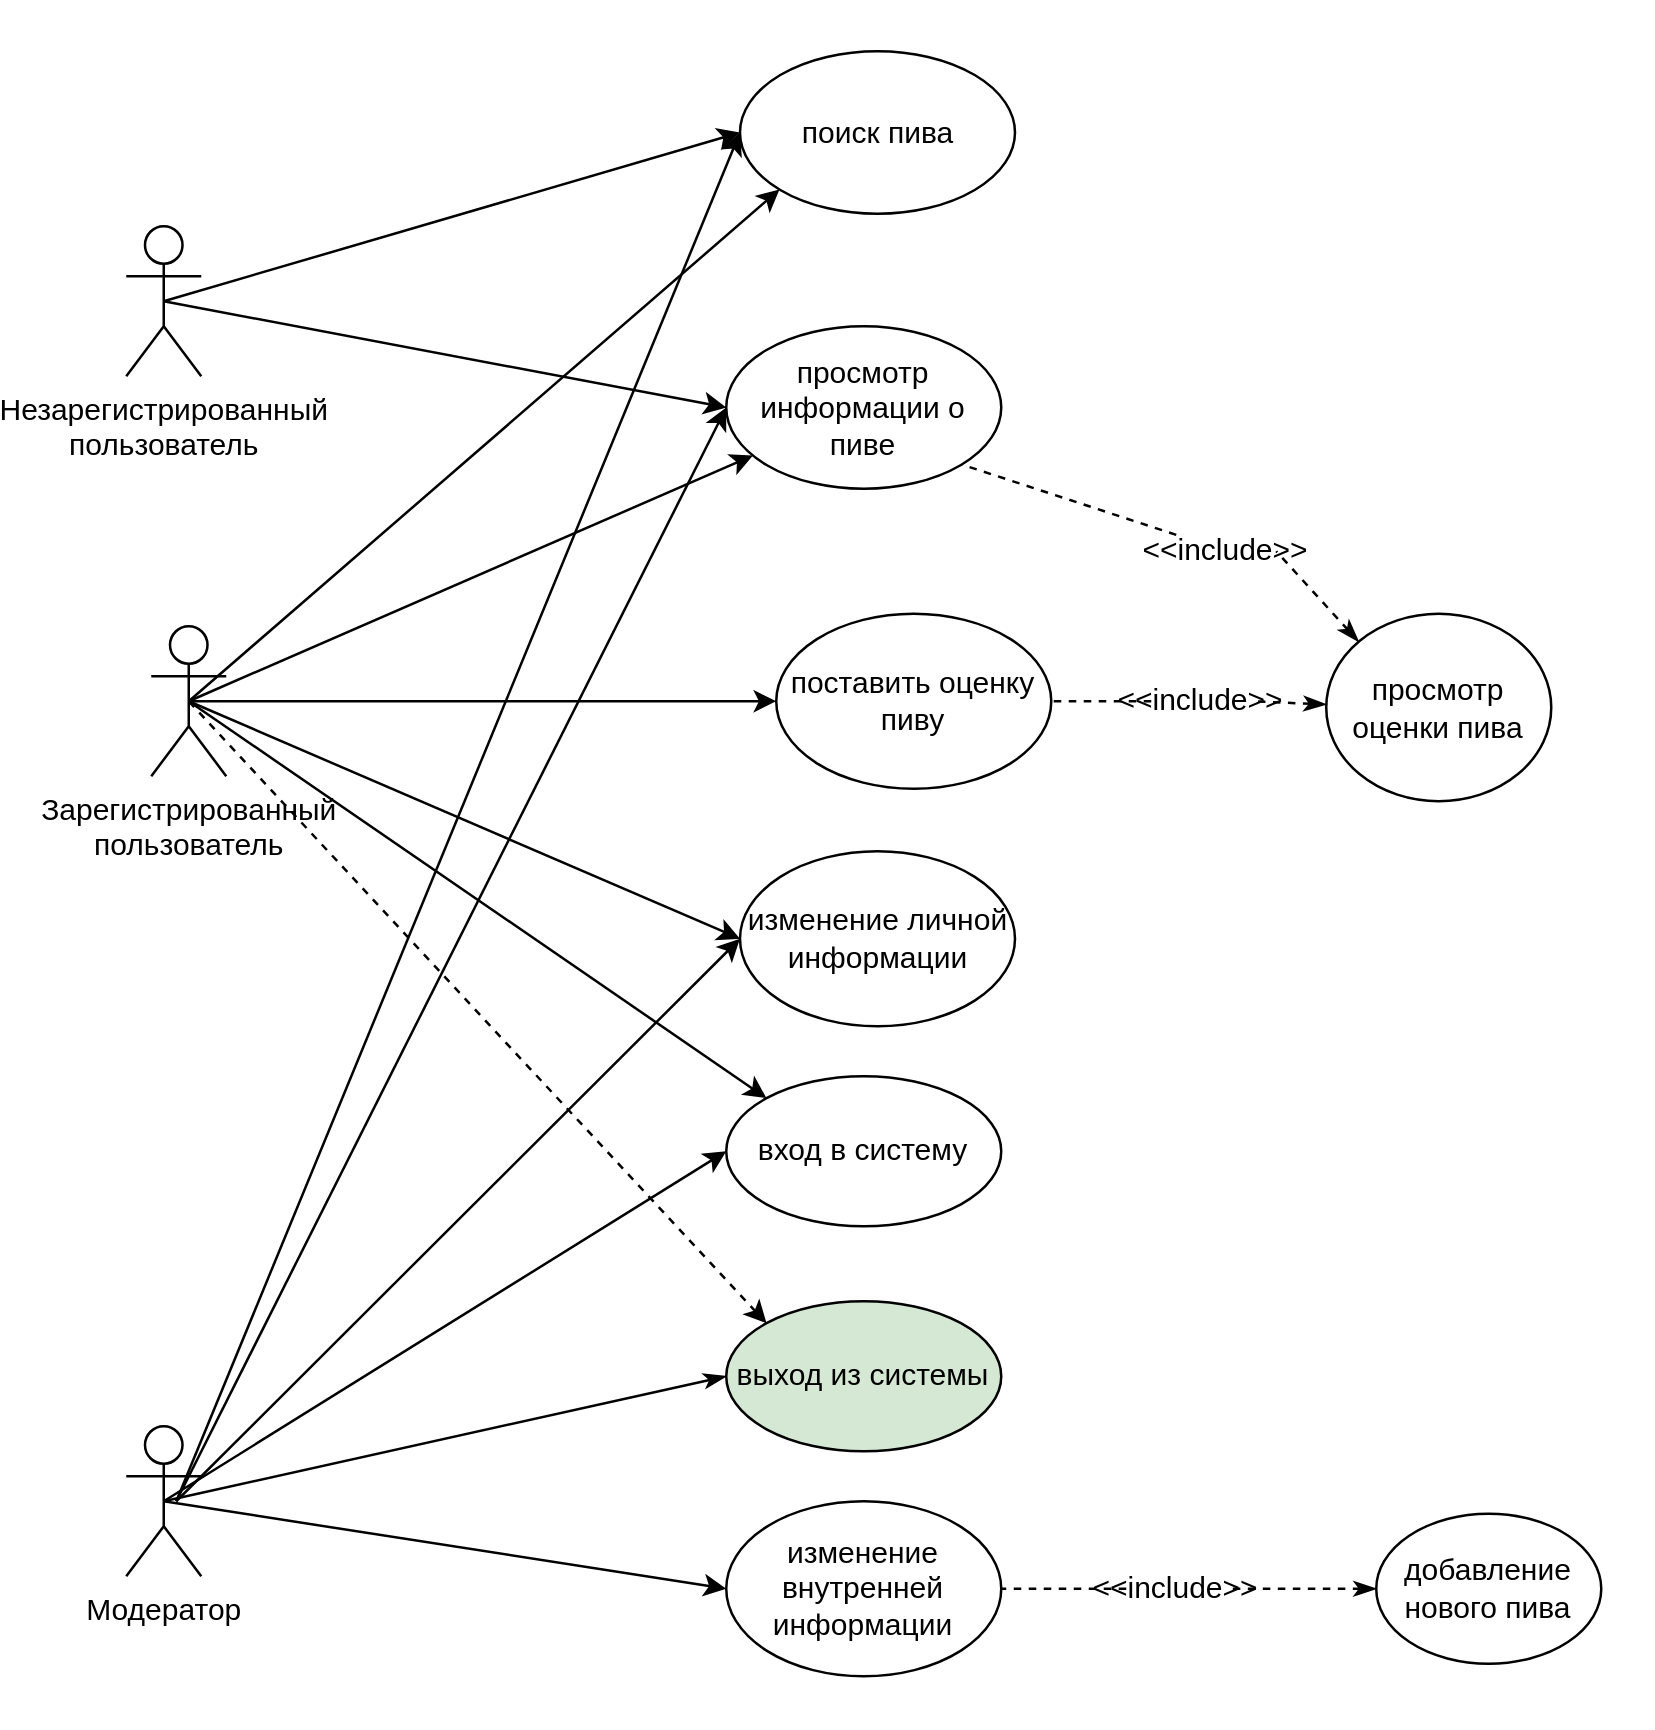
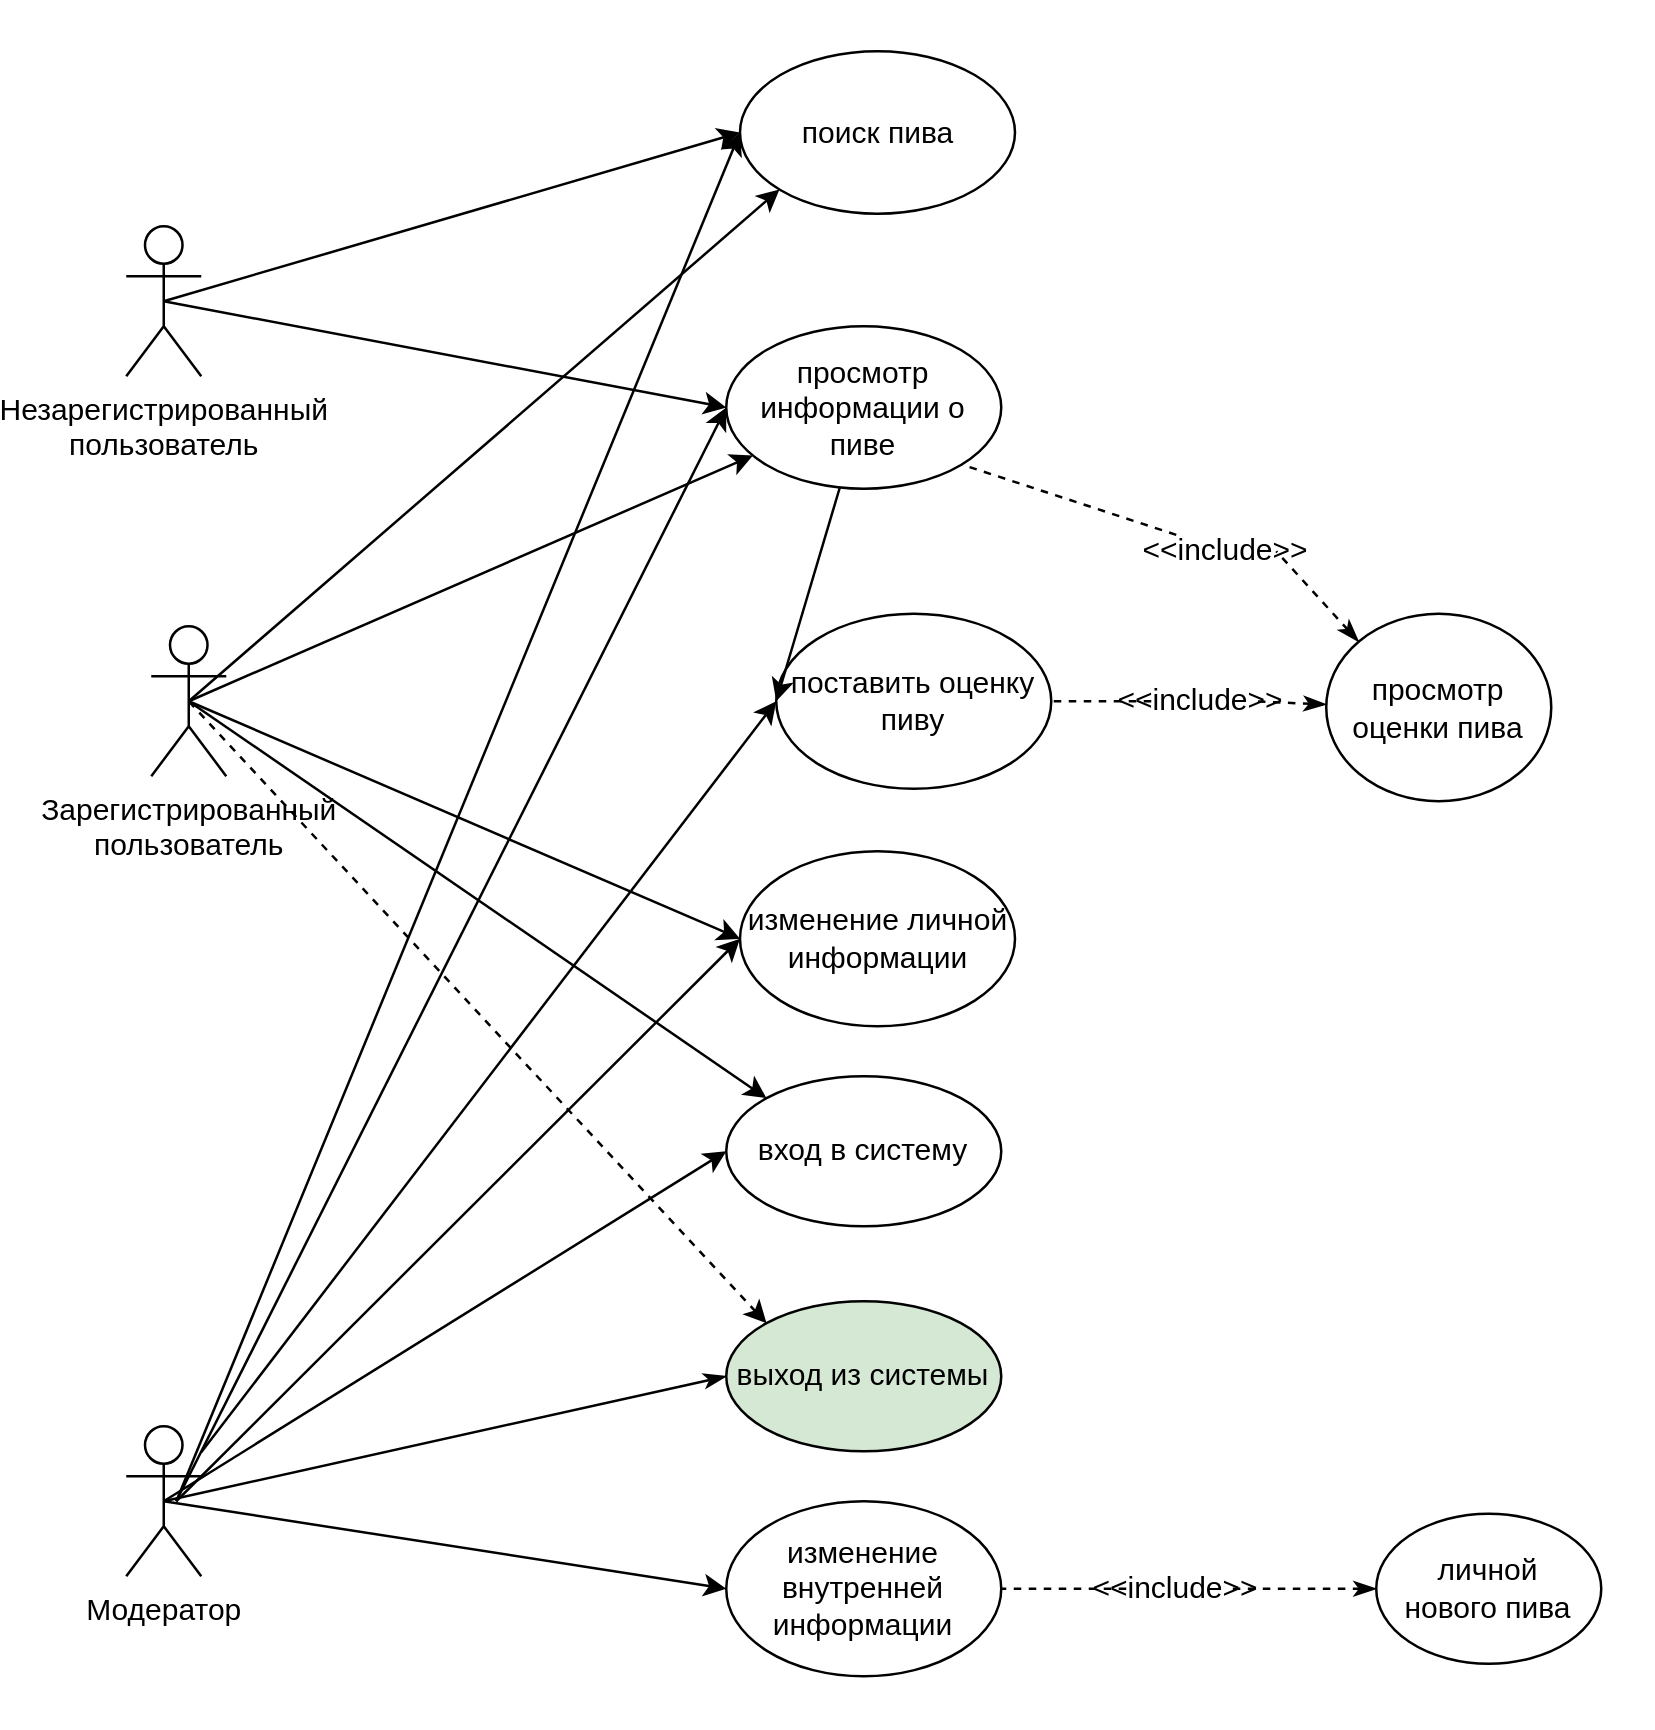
edge "Зарегистрированный пользователь" -> "поставить оценку пиву": now "просмотр информации о пиве" -> "поставить оценку пиву"
edge "Модератор" -> "поставить оценку пиву": added
node "добавление нового пива": label "добавление нового пива" -> "личной нового пива"
